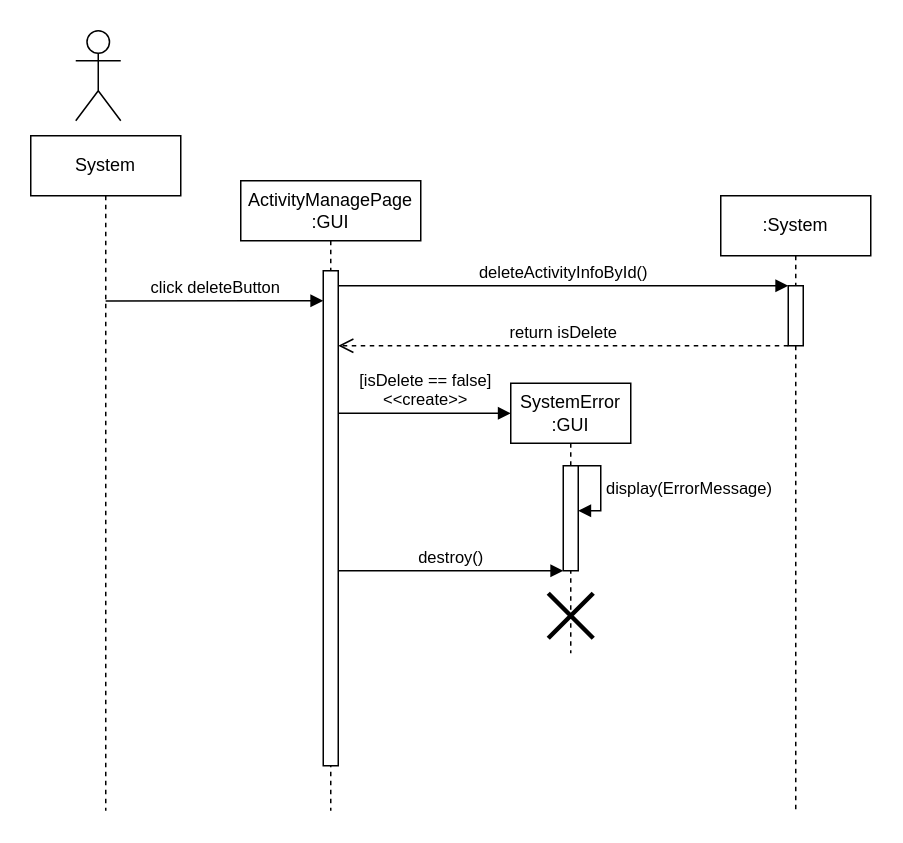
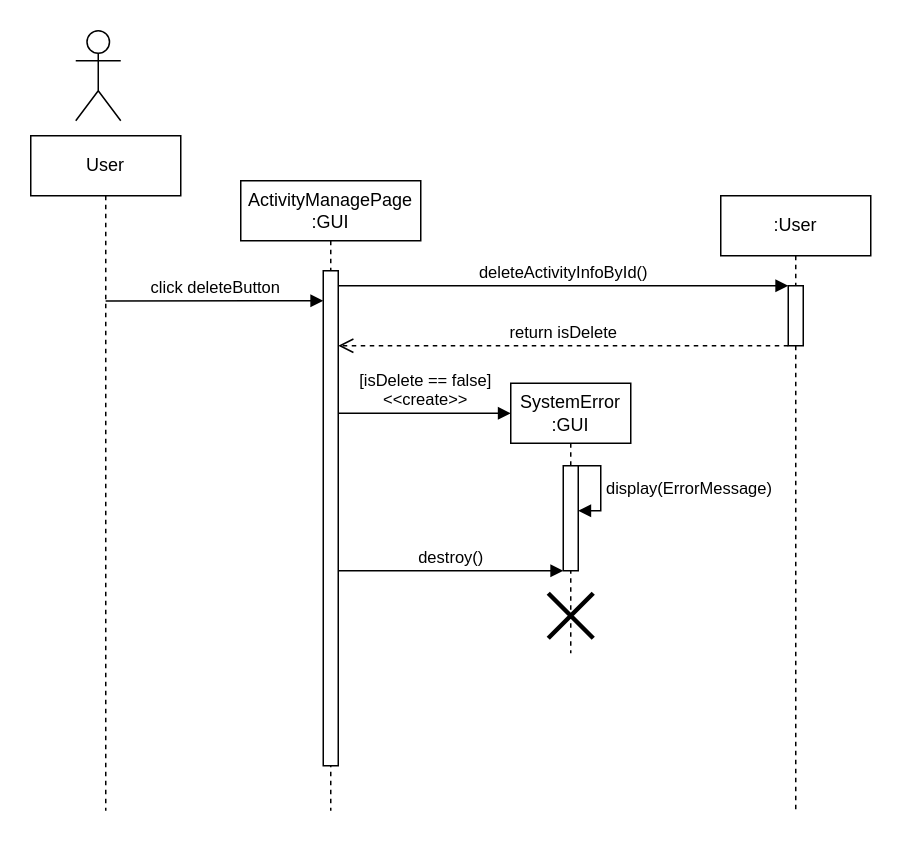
node "System": label "System" -> "User"
node ":System": label ":System" -> ":User"
